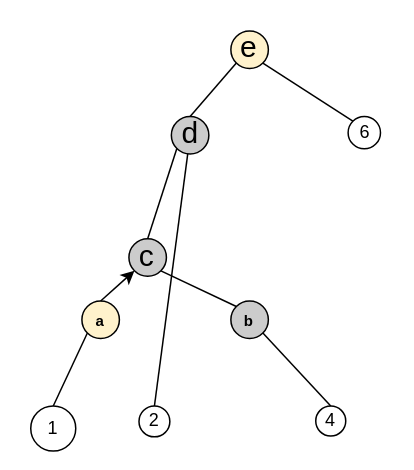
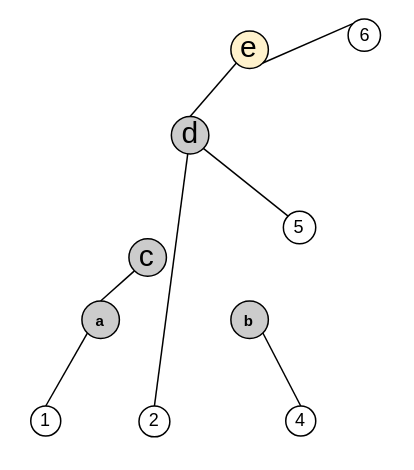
node "6": moved (364, 132) -> (364, 35)
edge "d" -- "5": added
edge "d" -- "c": removed
node "5": added
edge "a" -> "c": arrowhead classic -> none
edge "c" -- "b": removed
node "a": fillcolor #fff2cc -> #cccccc
node "4": moved (331, 421) -> (301, 421)
node "1": size 45x45 -> 30x30
